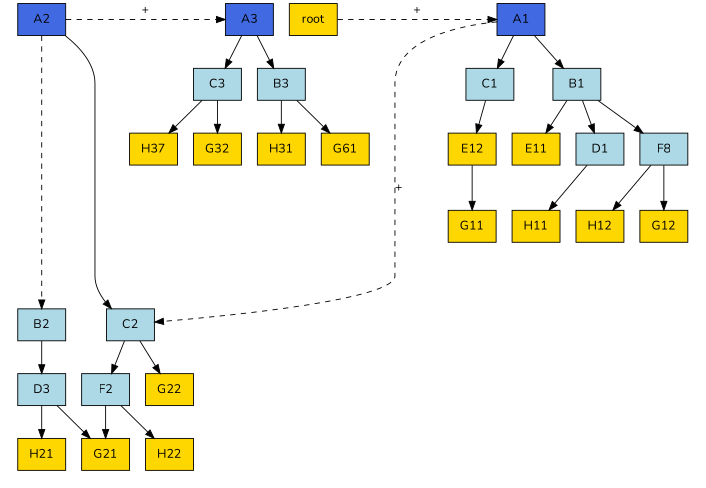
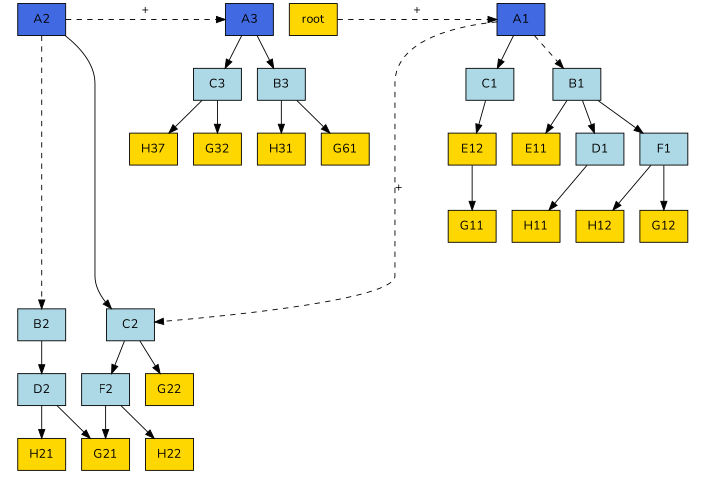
edge "A1" -> "B1": style solid -> dashed
node "F8": label "F8" -> "F1"
node "D3": label "D3" -> "D2"
